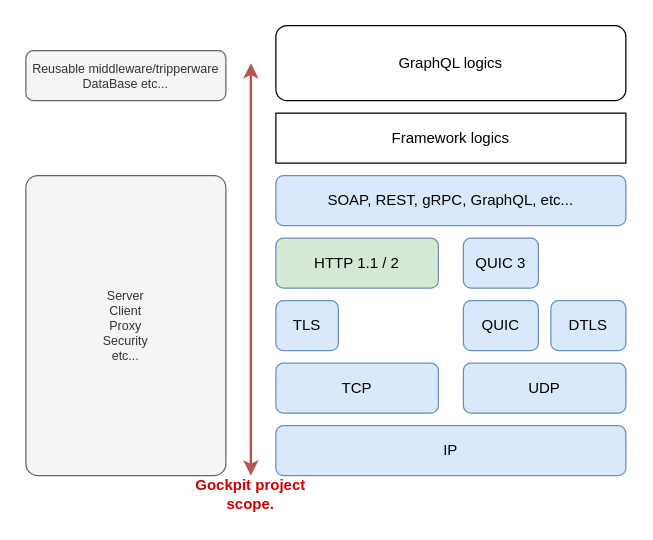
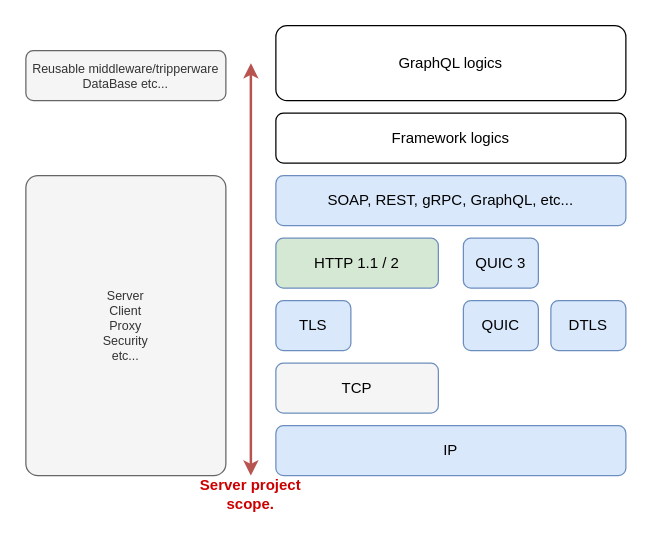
node "Framework logics": shape rectangle -> rounded rectangle
node "TLS": size 63x50 -> 75x50
node "TCP": fillcolor #dae8fc -> #f5f5f5
node "UDP": removed
node "Gockpit project scope.": label "Gockpit project scope." -> "Server project scope."
